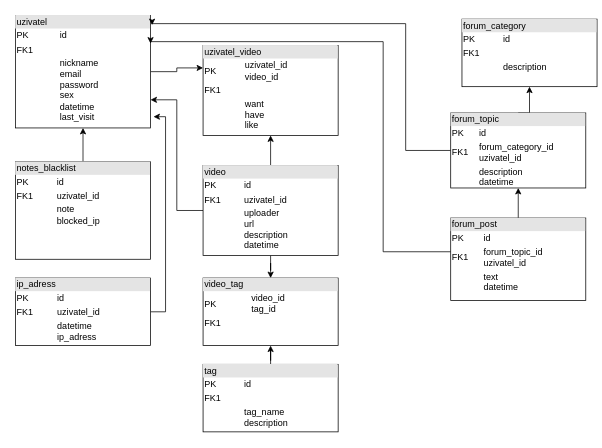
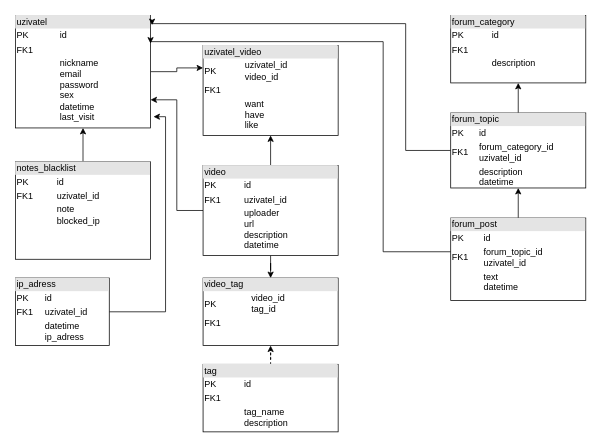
node "forum_category PK id FK1 description": moved (529, 53) -> (518, 49)
node "ip_adress PK id FK1 uzivatel_id datetime ip_adress": size 135x68 -> 94x68
edge "tag PK id FK1 tag_name description" -> "video_tag PK video_id tag_id FK1": style solid -> dashed
